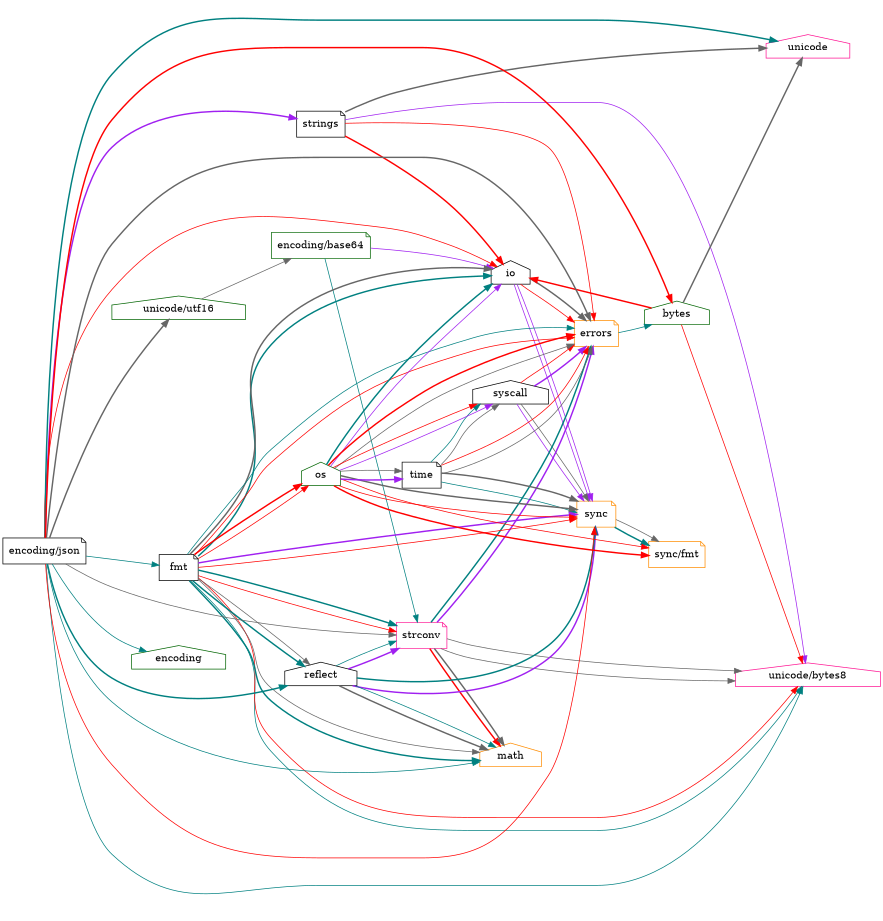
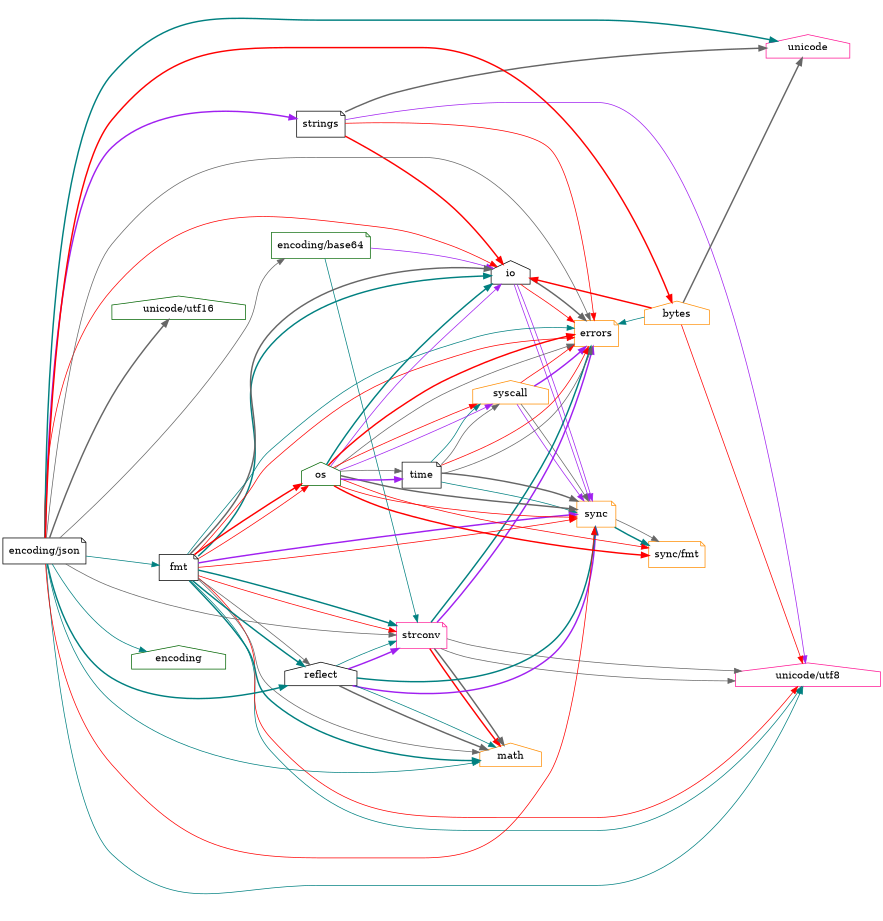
edge "encoding/json" -> "errors": style bold -> solid
edge "unicode/utf16" -> "encoding/base64": now "encoding/json" -> "encoding/base64"
node "bytes": color darkgreen -> darkorange
edge "errors" -> "bytes": reversed
node "syscall": color black -> darkorange
node "unicode/bytes8": label "unicode/bytes8" -> "unicode/utf8"
